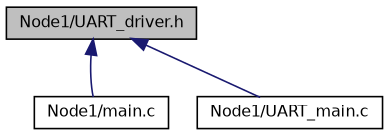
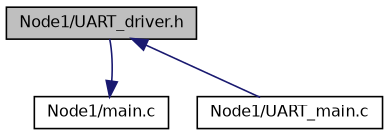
edge "Node1/main.c" -> "Node1/UART_driver.h": reversed
